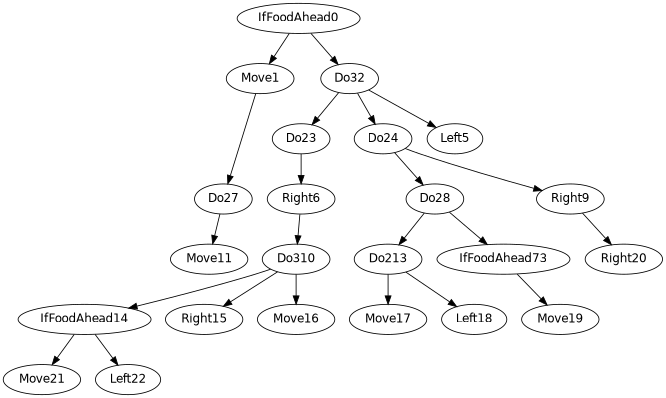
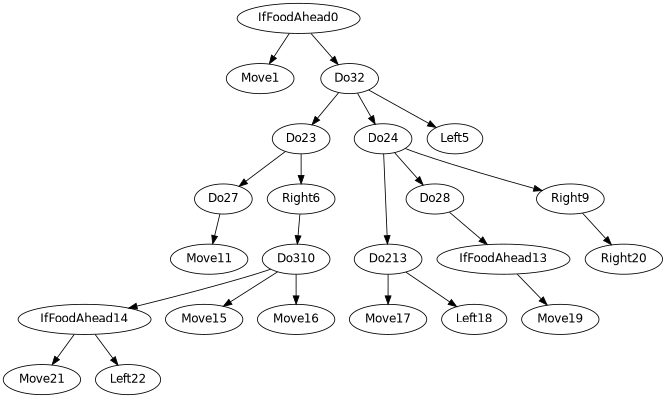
edge "Move1" -> "Do27": now "Do23" -> "Do27"
edge "Do28" -> "Do213": now "Do24" -> "Do213"
node "IfFoodAhead73": label "IfFoodAhead73" -> "IfFoodAhead13"
node "Right15": label "Right15" -> "Move15"
